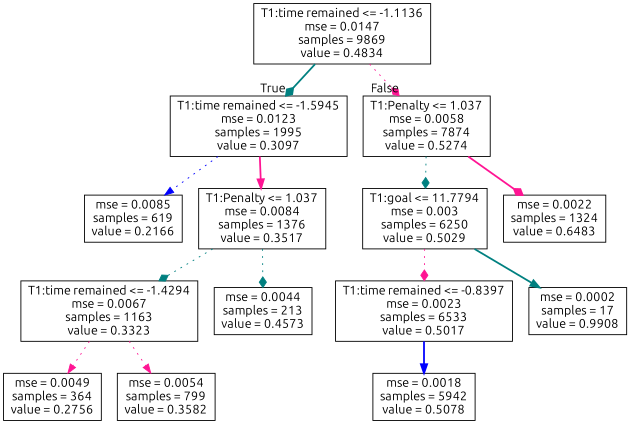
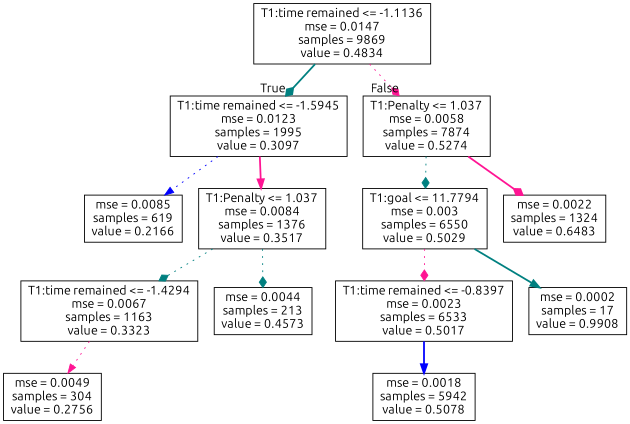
node "T1:goal <= 11.7794 mse = 0.003 samples = 6250 value = 0.5029": label "T1:goal <= 11.7794 mse = 0.003 samples = 6250 value = 0.5029" -> "T1:goal <= 11.7794 mse = 0.003 samples = 6550 value = 0.5029"
node "mse = 0.0049 samples = 364 value = 0.2756": label "mse = 0.0049 samples = 364 value = 0.2756" -> "mse = 0.0049 samples = 304 value = 0.2756"
node "mse = 0.0054 samples = 799 value = 0.3582": removed
